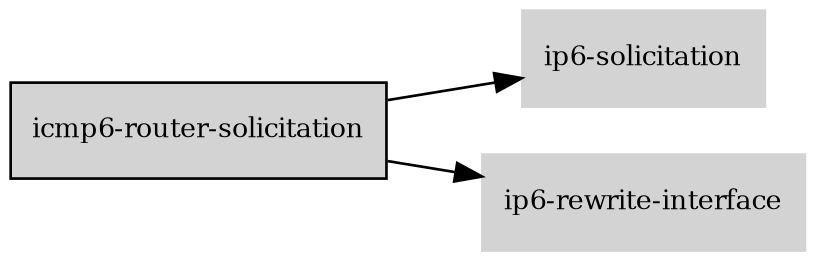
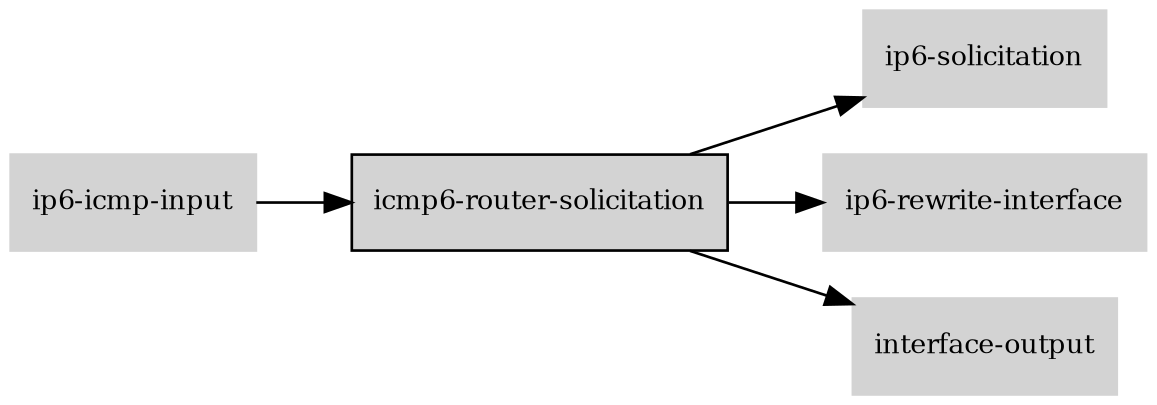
node "ip6-icmp-input": added
node "interface-output": added
